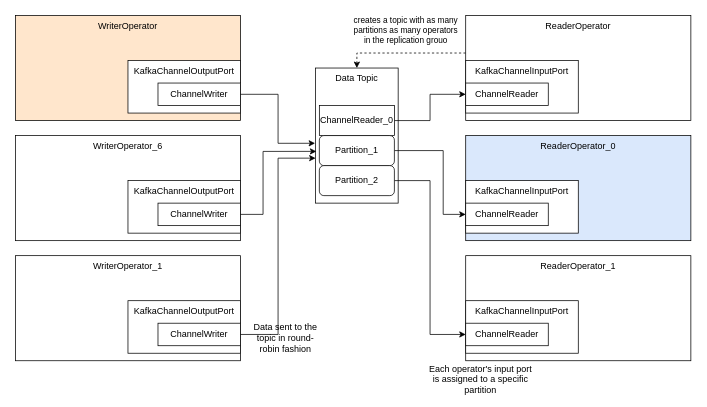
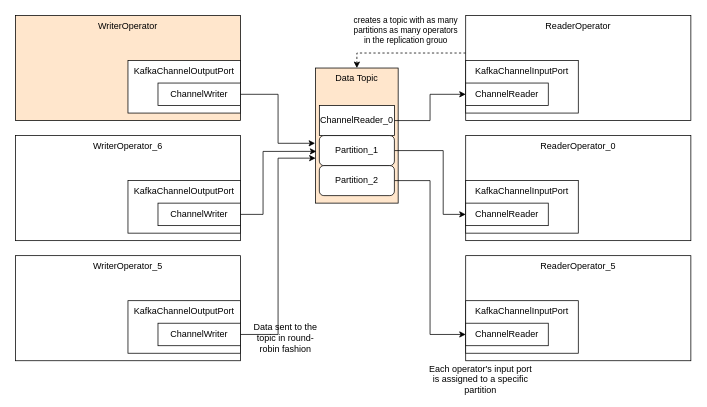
node "Data Topic": fillcolor #ffffff -> #ffe6cc
node "ReaderOperator_0": fillcolor #dae8fc -> #ffffff
node "WriterOperator_1": label "WriterOperator_1" -> "WriterOperator_5"
node "ReaderOperator_1": label "ReaderOperator_1" -> "ReaderOperator_5"
